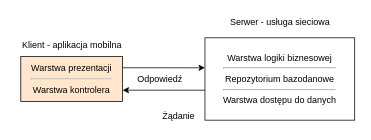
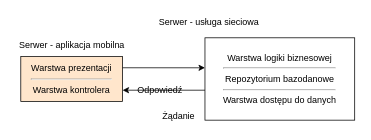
node "Serwer - usługa sieciowa": moved (280, 23) -> (209, 23)
node "Klient - aplikacja mobilna": label "Klient - aplikacja mobilna" -> "Serwer - aplikacja mobilna"
node "Odpowiedź": moved (160, 79) -> (160, 90)
